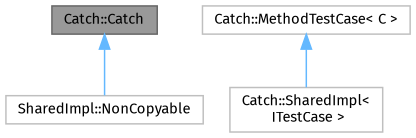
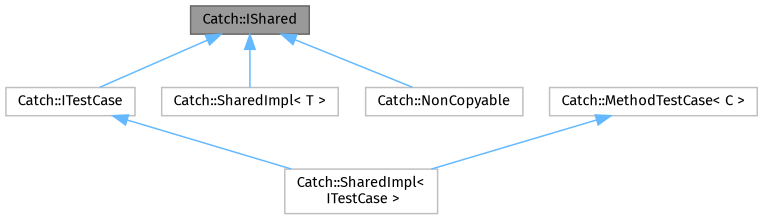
node "Catch::Catch": label "Catch::Catch" -> "Catch::IShared"
node "Catch::ITestCase": added
node "Catch::SharedImpl< T >": added
node "SharedImpl::NonCopyable": label "SharedImpl::NonCopyable" -> "Catch::NonCopyable"
